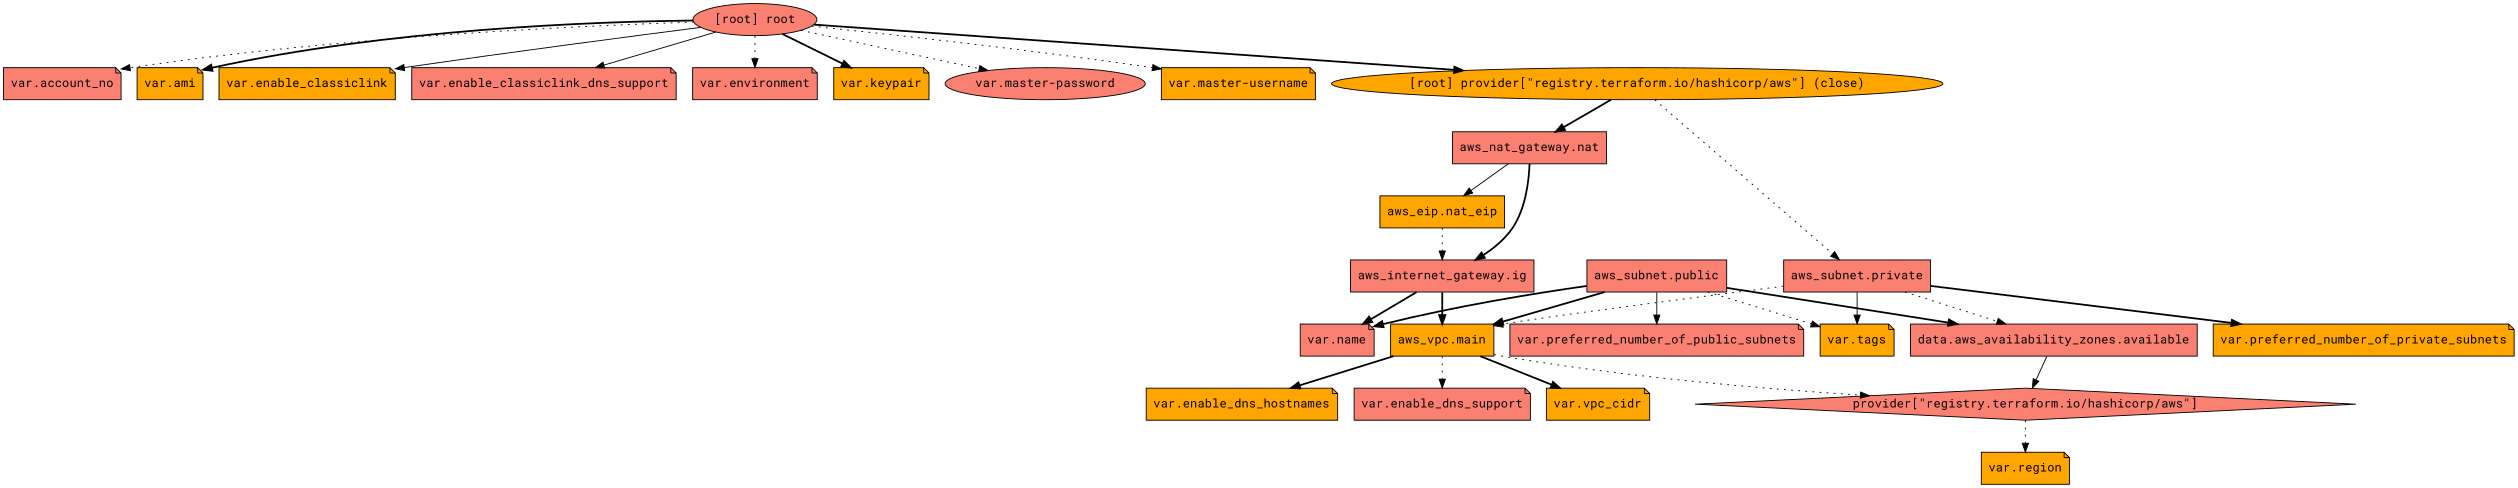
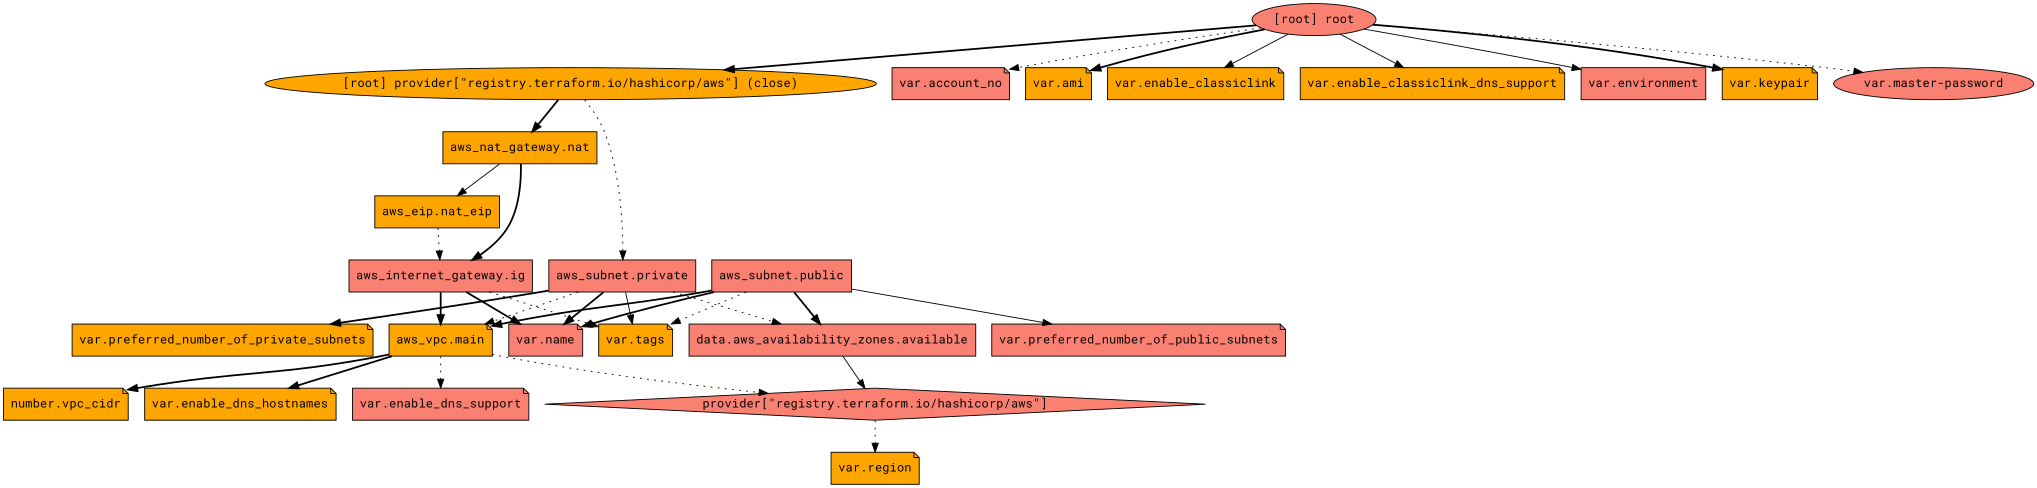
edge "[root] root" -> "var.environment": style dotted -> solid
node "var.enable_classiclink_dns_support": fillcolor salmon -> orange
node "var.environment": shape note -> box
node "var.master-username": removed
node "aws_nat_gateway.nat": fillcolor salmon -> orange
edge "aws_subnet.private" -> "var.name": added
edge "aws_internet_gateway.ig" -> "var.tags": added
node "aws_vpc.main": shape box -> note
node "var.vpc_cidr": label "var.vpc_cidr" -> "number.vpc_cidr"
